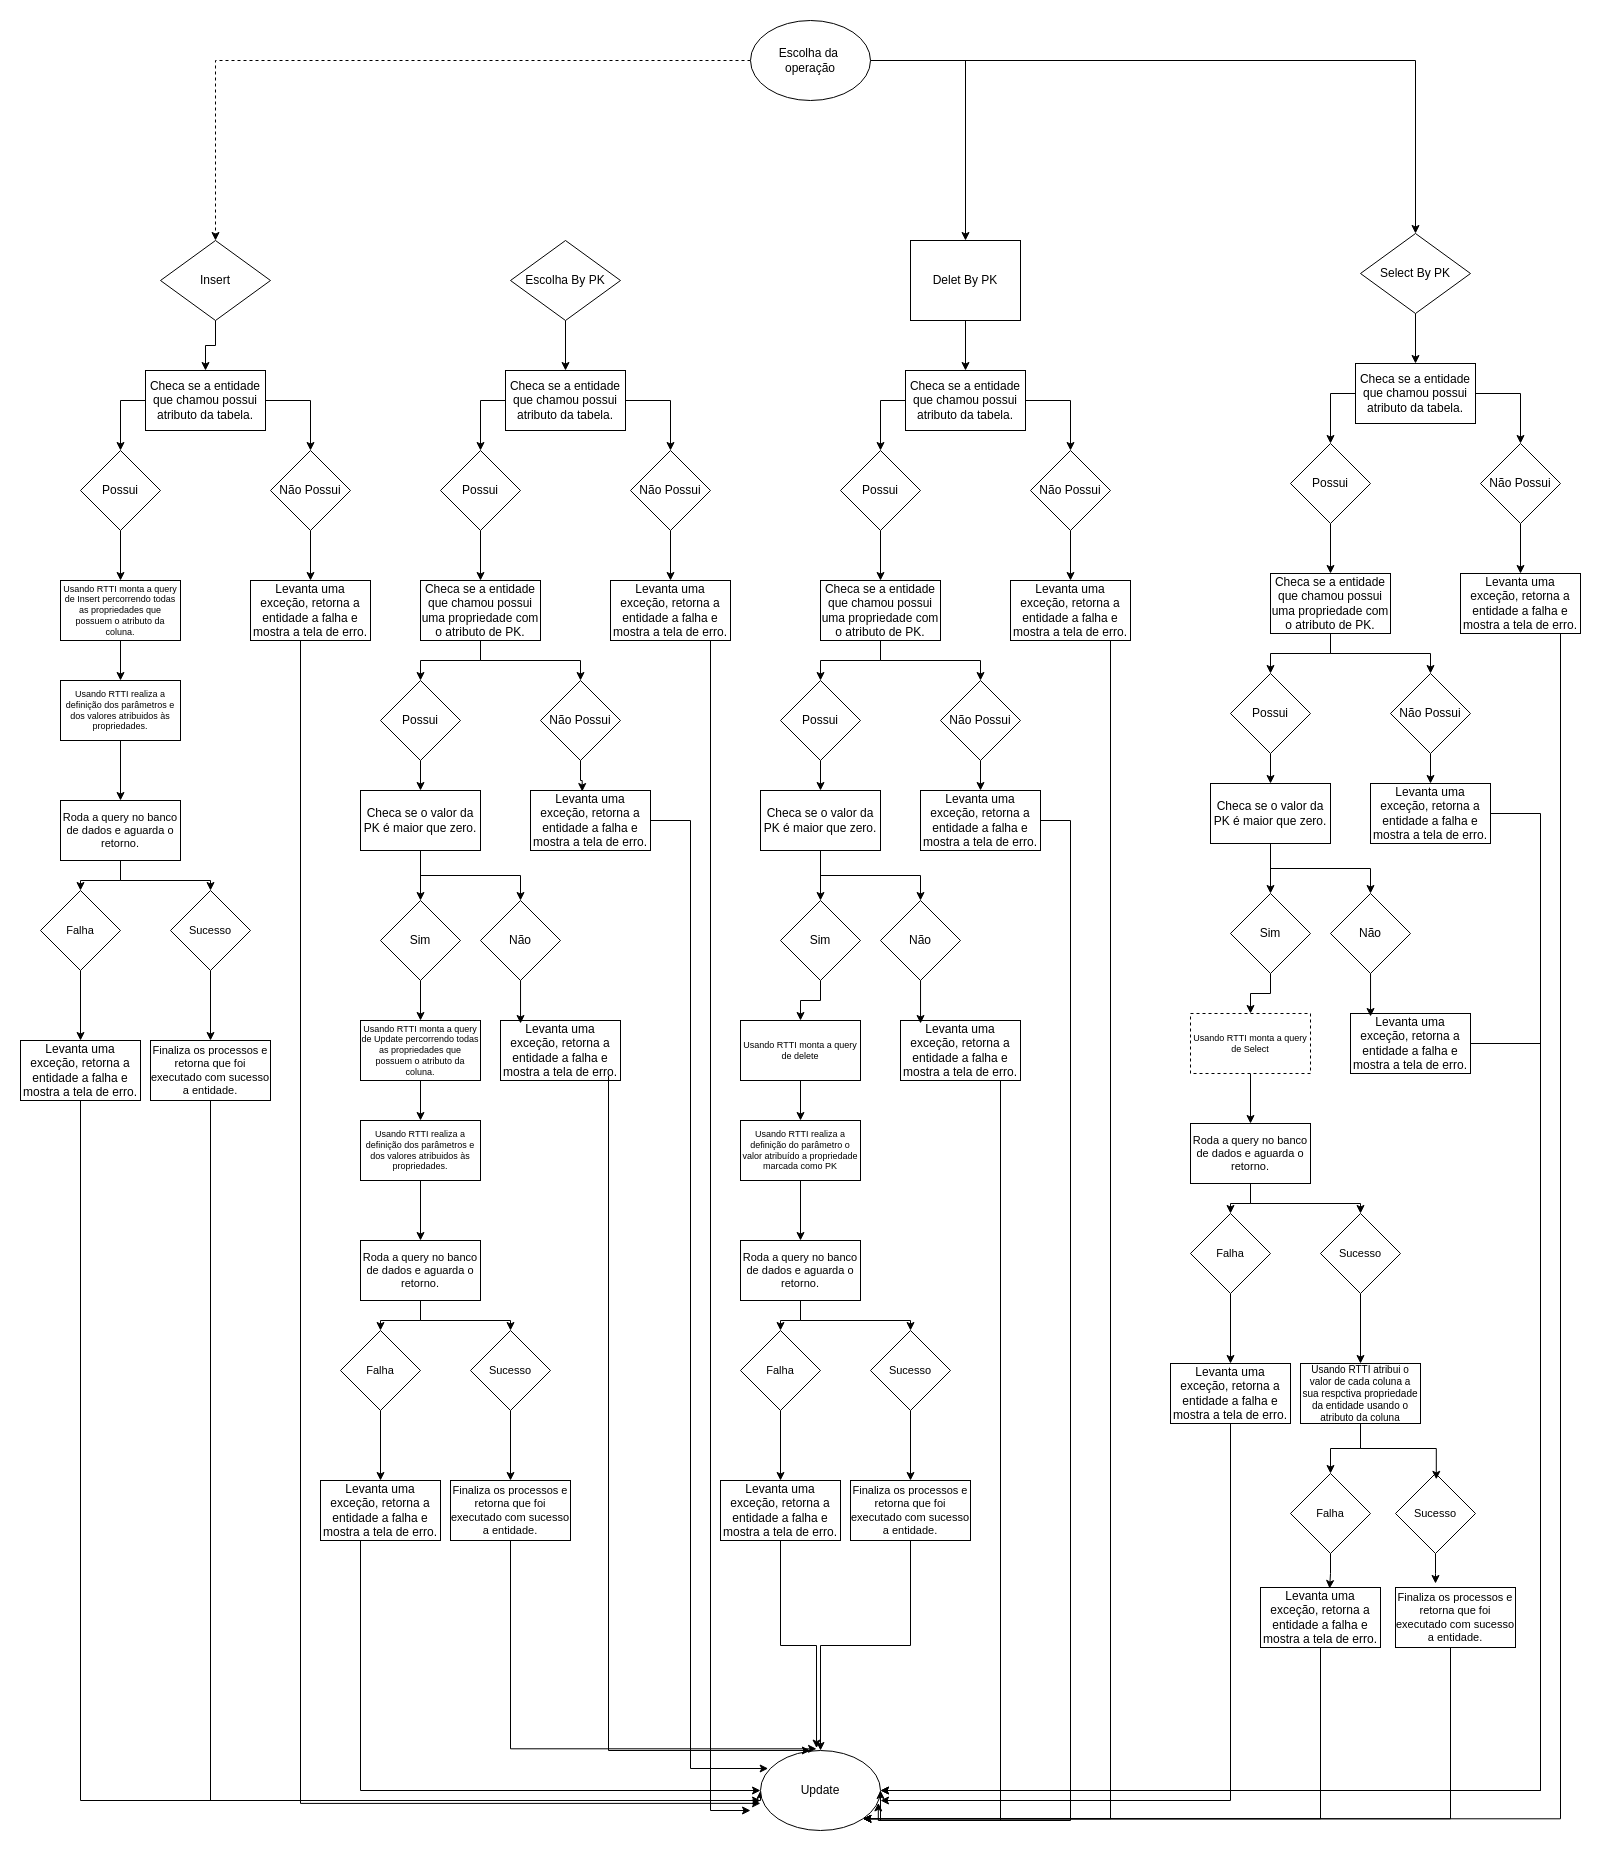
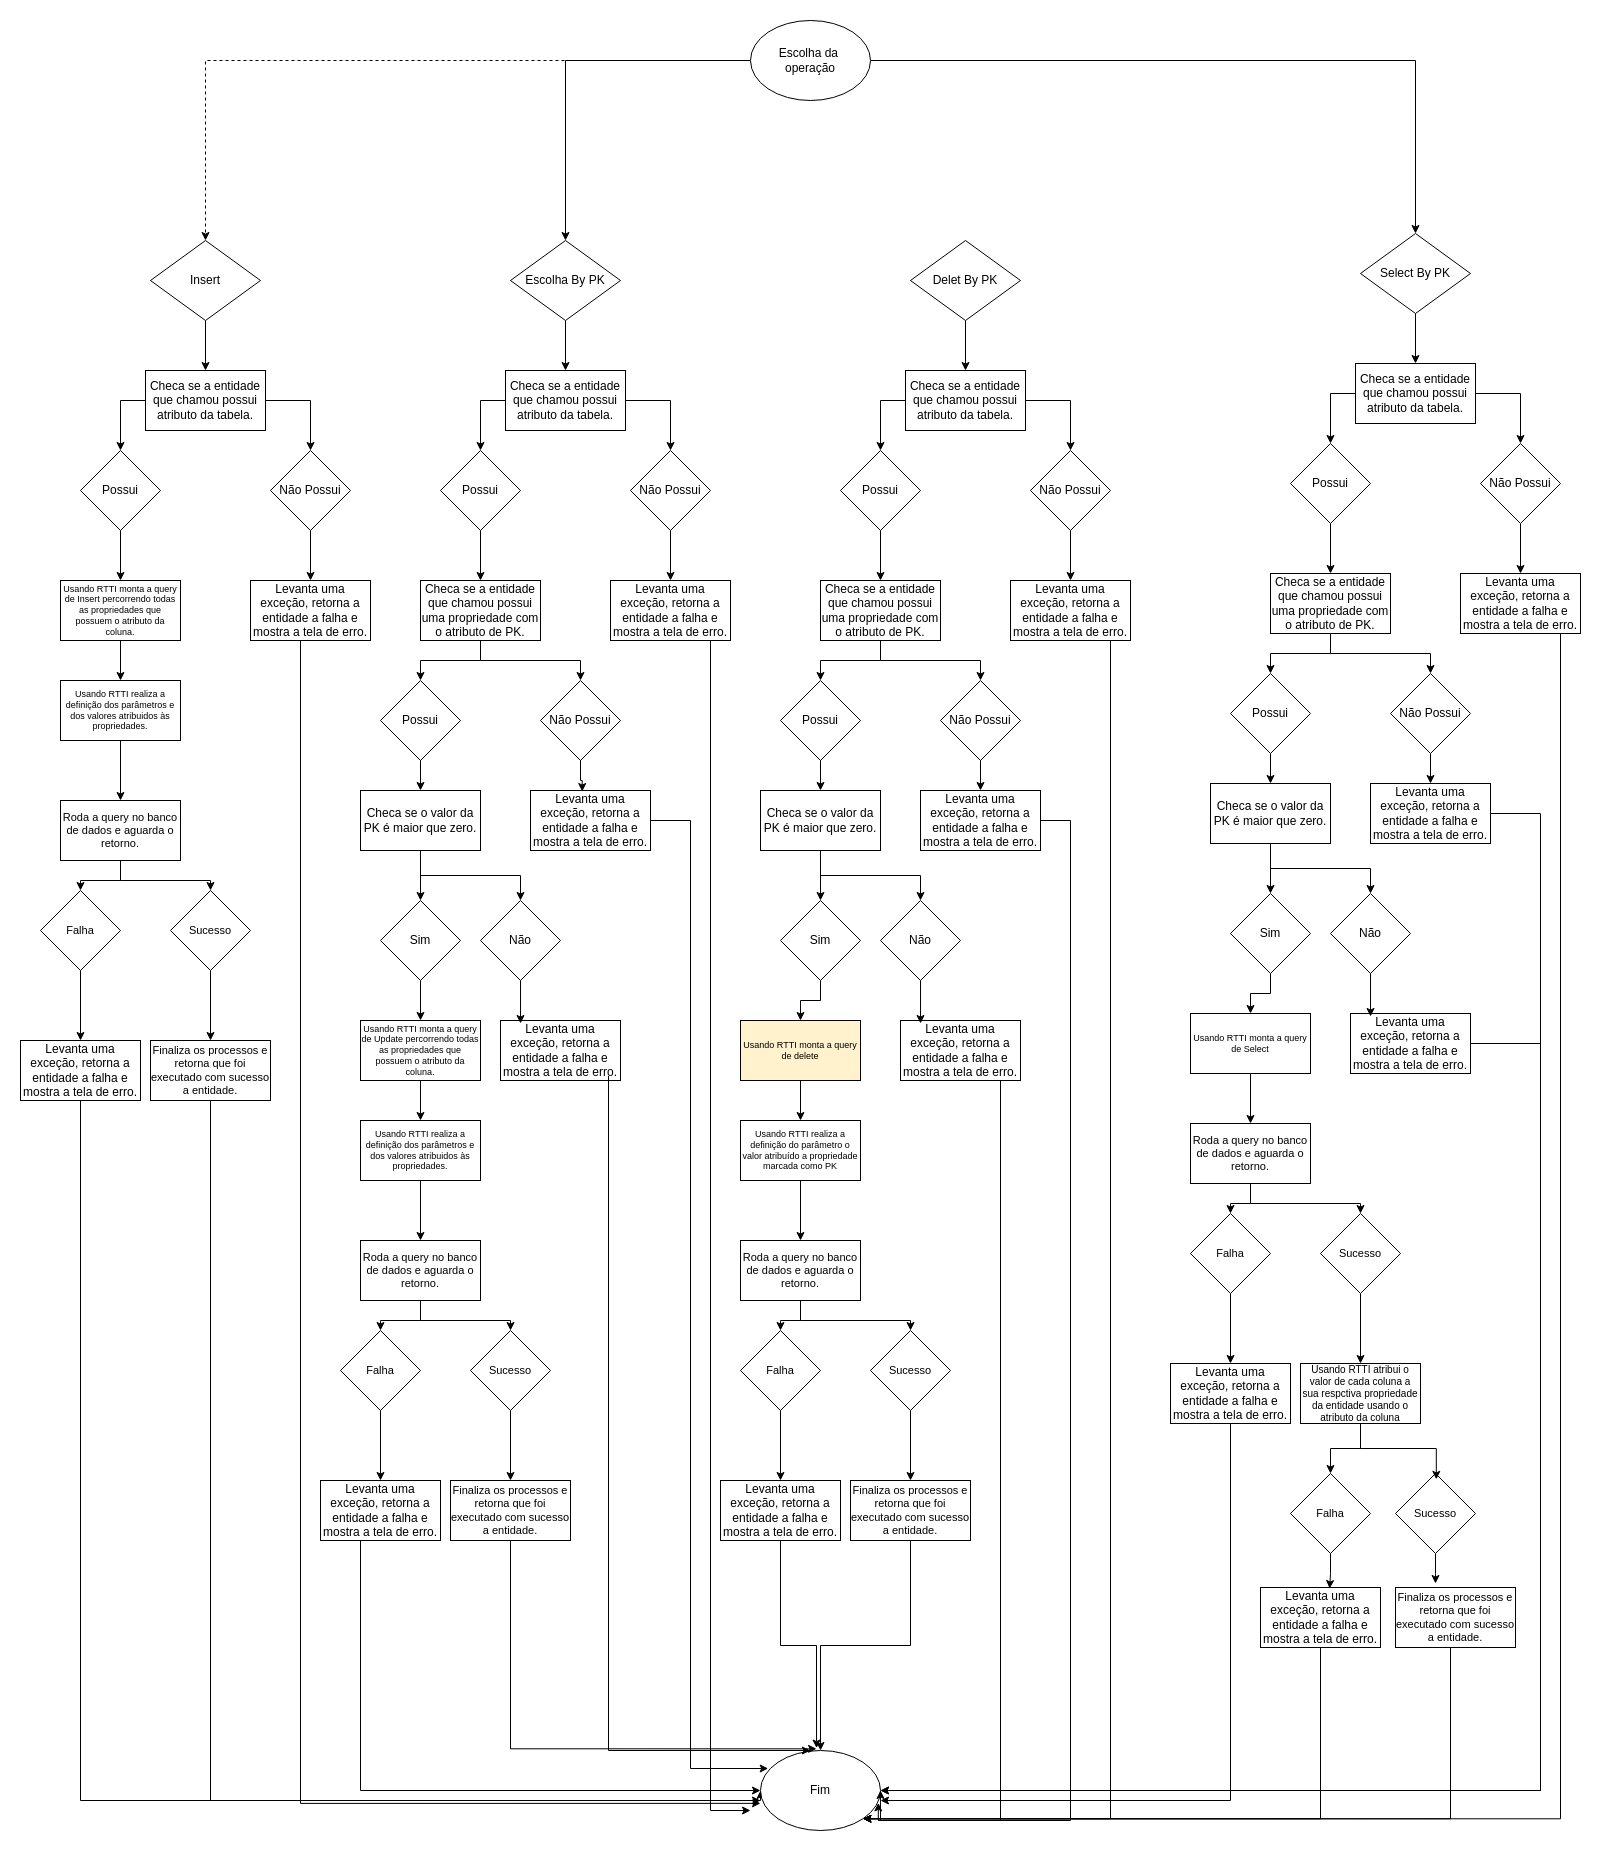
edge "Escolha da operação" -> "Escolha By PK": added
edge "Escolha da operação" -> "Delet By PK": removed
node "Insert": moved (216, 281) -> (206, 281)
node "Delet By PK": shape rectangle -> diamond
node "Usando RTTI monta a query de Select": style dashed -> solid
node "Usando RTTI monta a query de delete": fillcolor #ffffff -> #fff2cc
node "Update": label "Update" -> "Fim"
